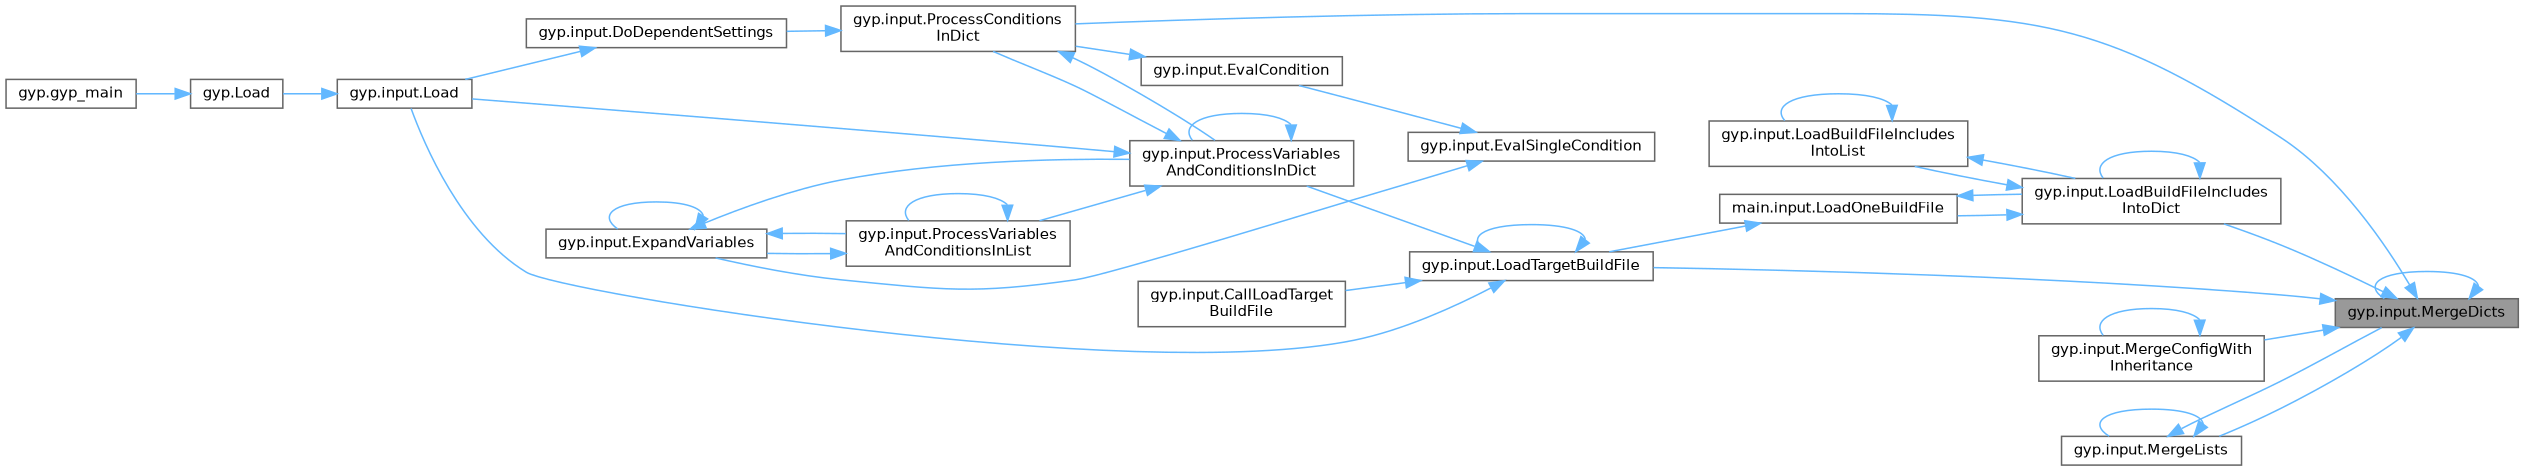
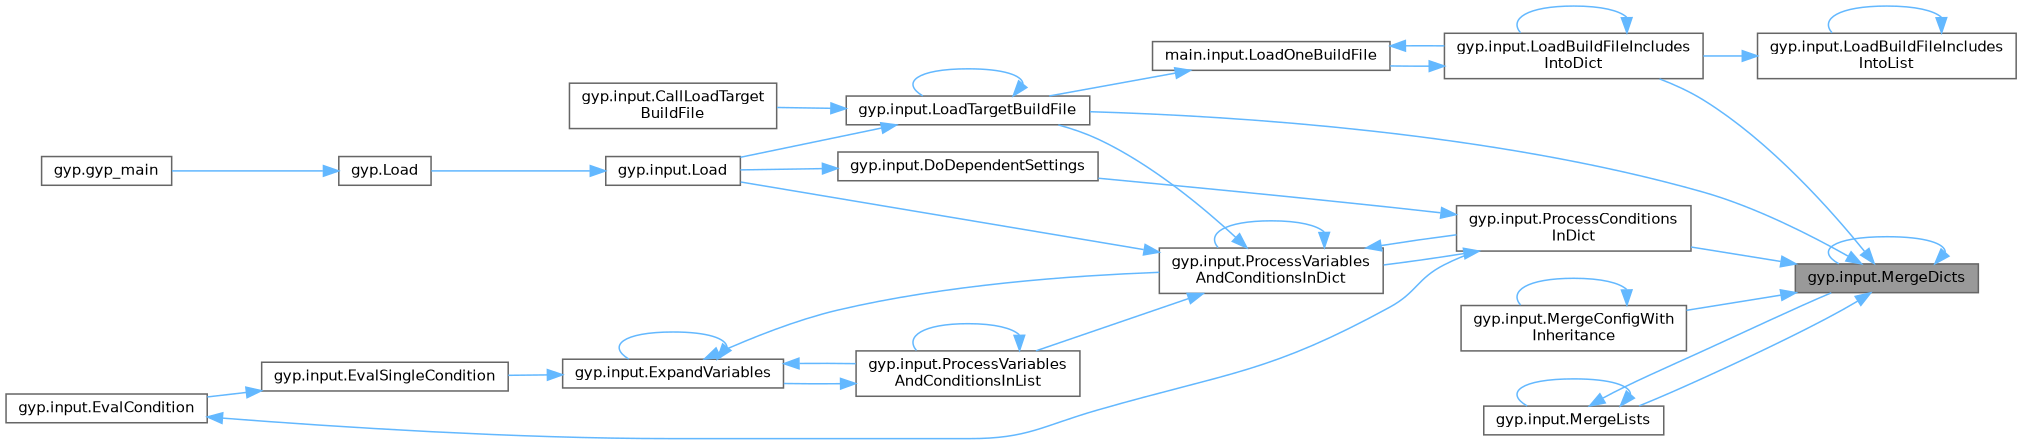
edge "gyp.input.LoadBuildFileIncludes IntoList" -> "gyp.input.LoadBuildFileIncludes IntoDict": removed
edge "gyp.input.ProcessVariables AndConditionsInDict" -> "gyp.input.LoadTargetBuildFile": reversed
edge "gyp.input.ExpandVariables" -> "gyp.input.EvalSingleCondition": reversed
